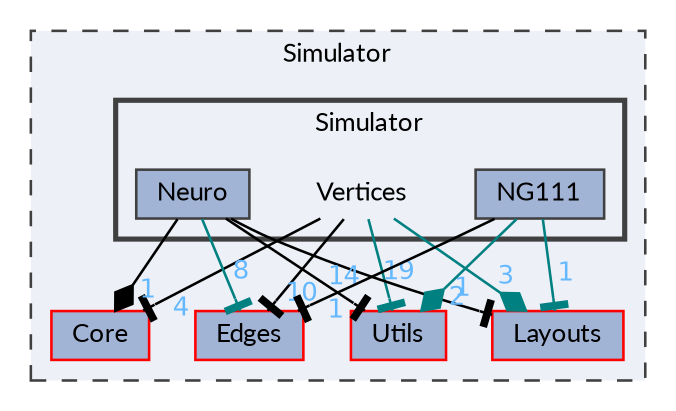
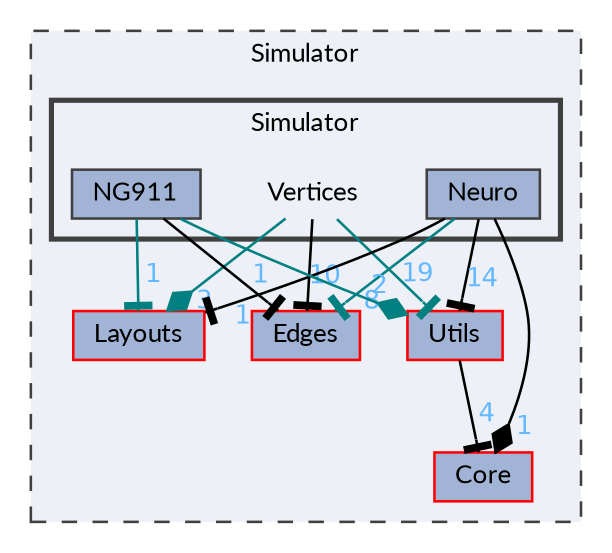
node "NG111": label "NG111" -> "NG911"
edge "Vertices" -> "Core": now "Utils" -> "Core"
